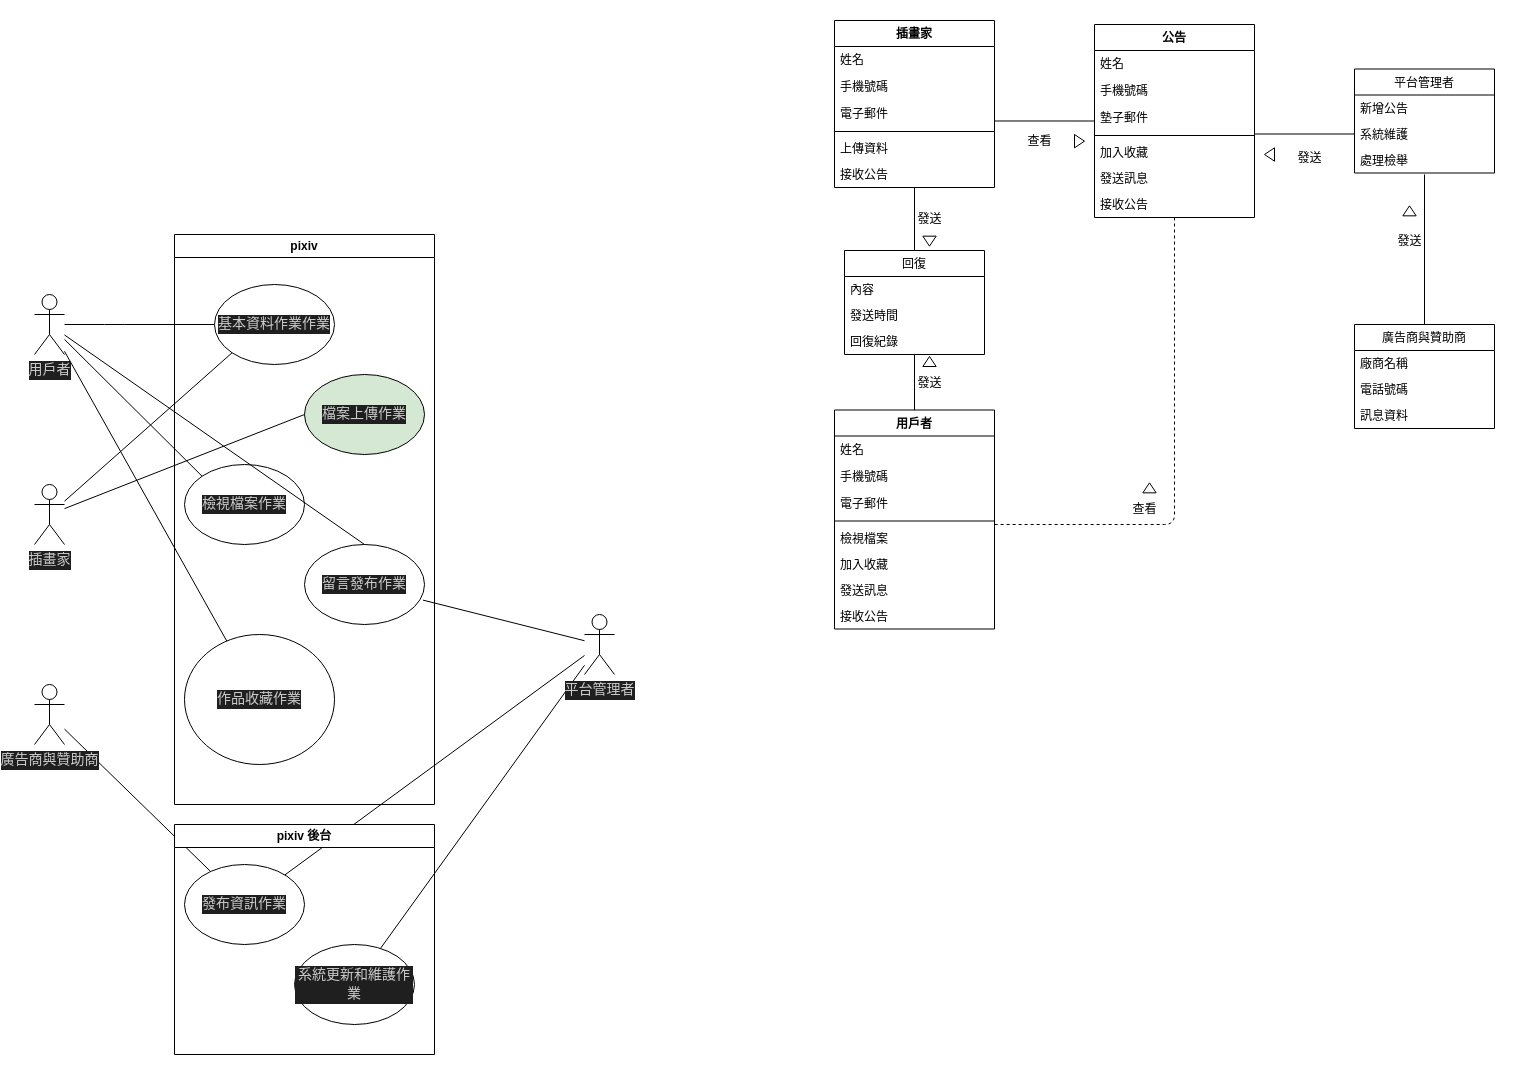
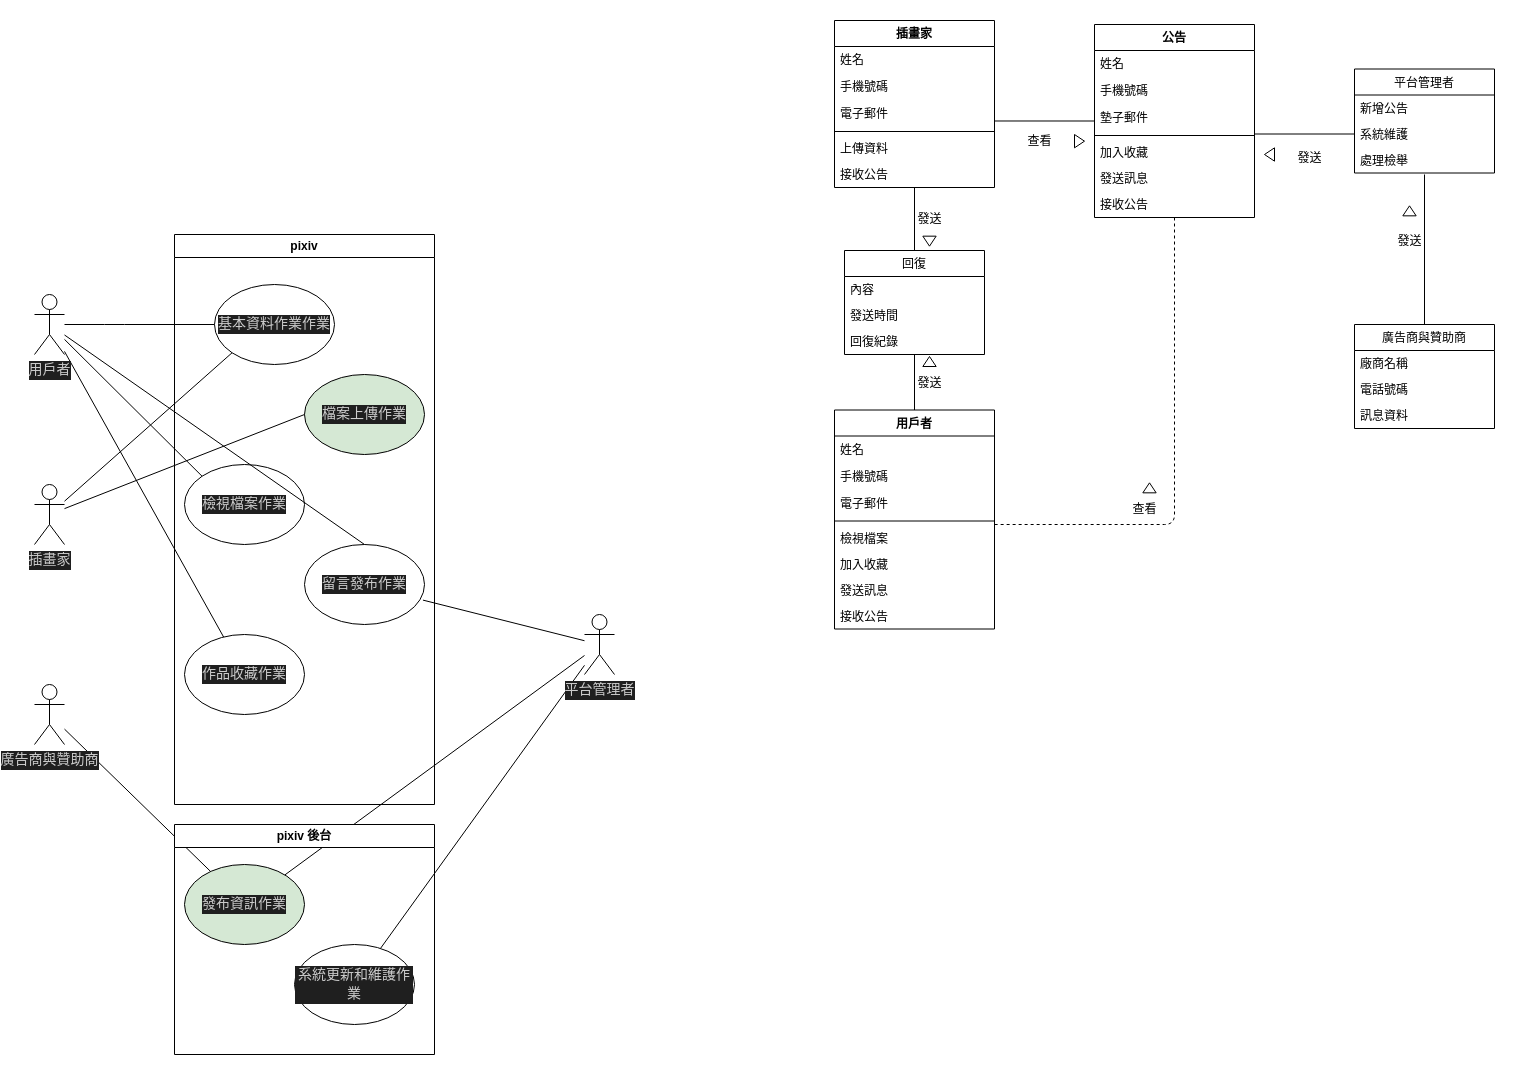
node "作品收藏作業": size 150x130 -> 120x80
node "發布資訊作業": fillcolor #ffffff -> #d5e8d4
